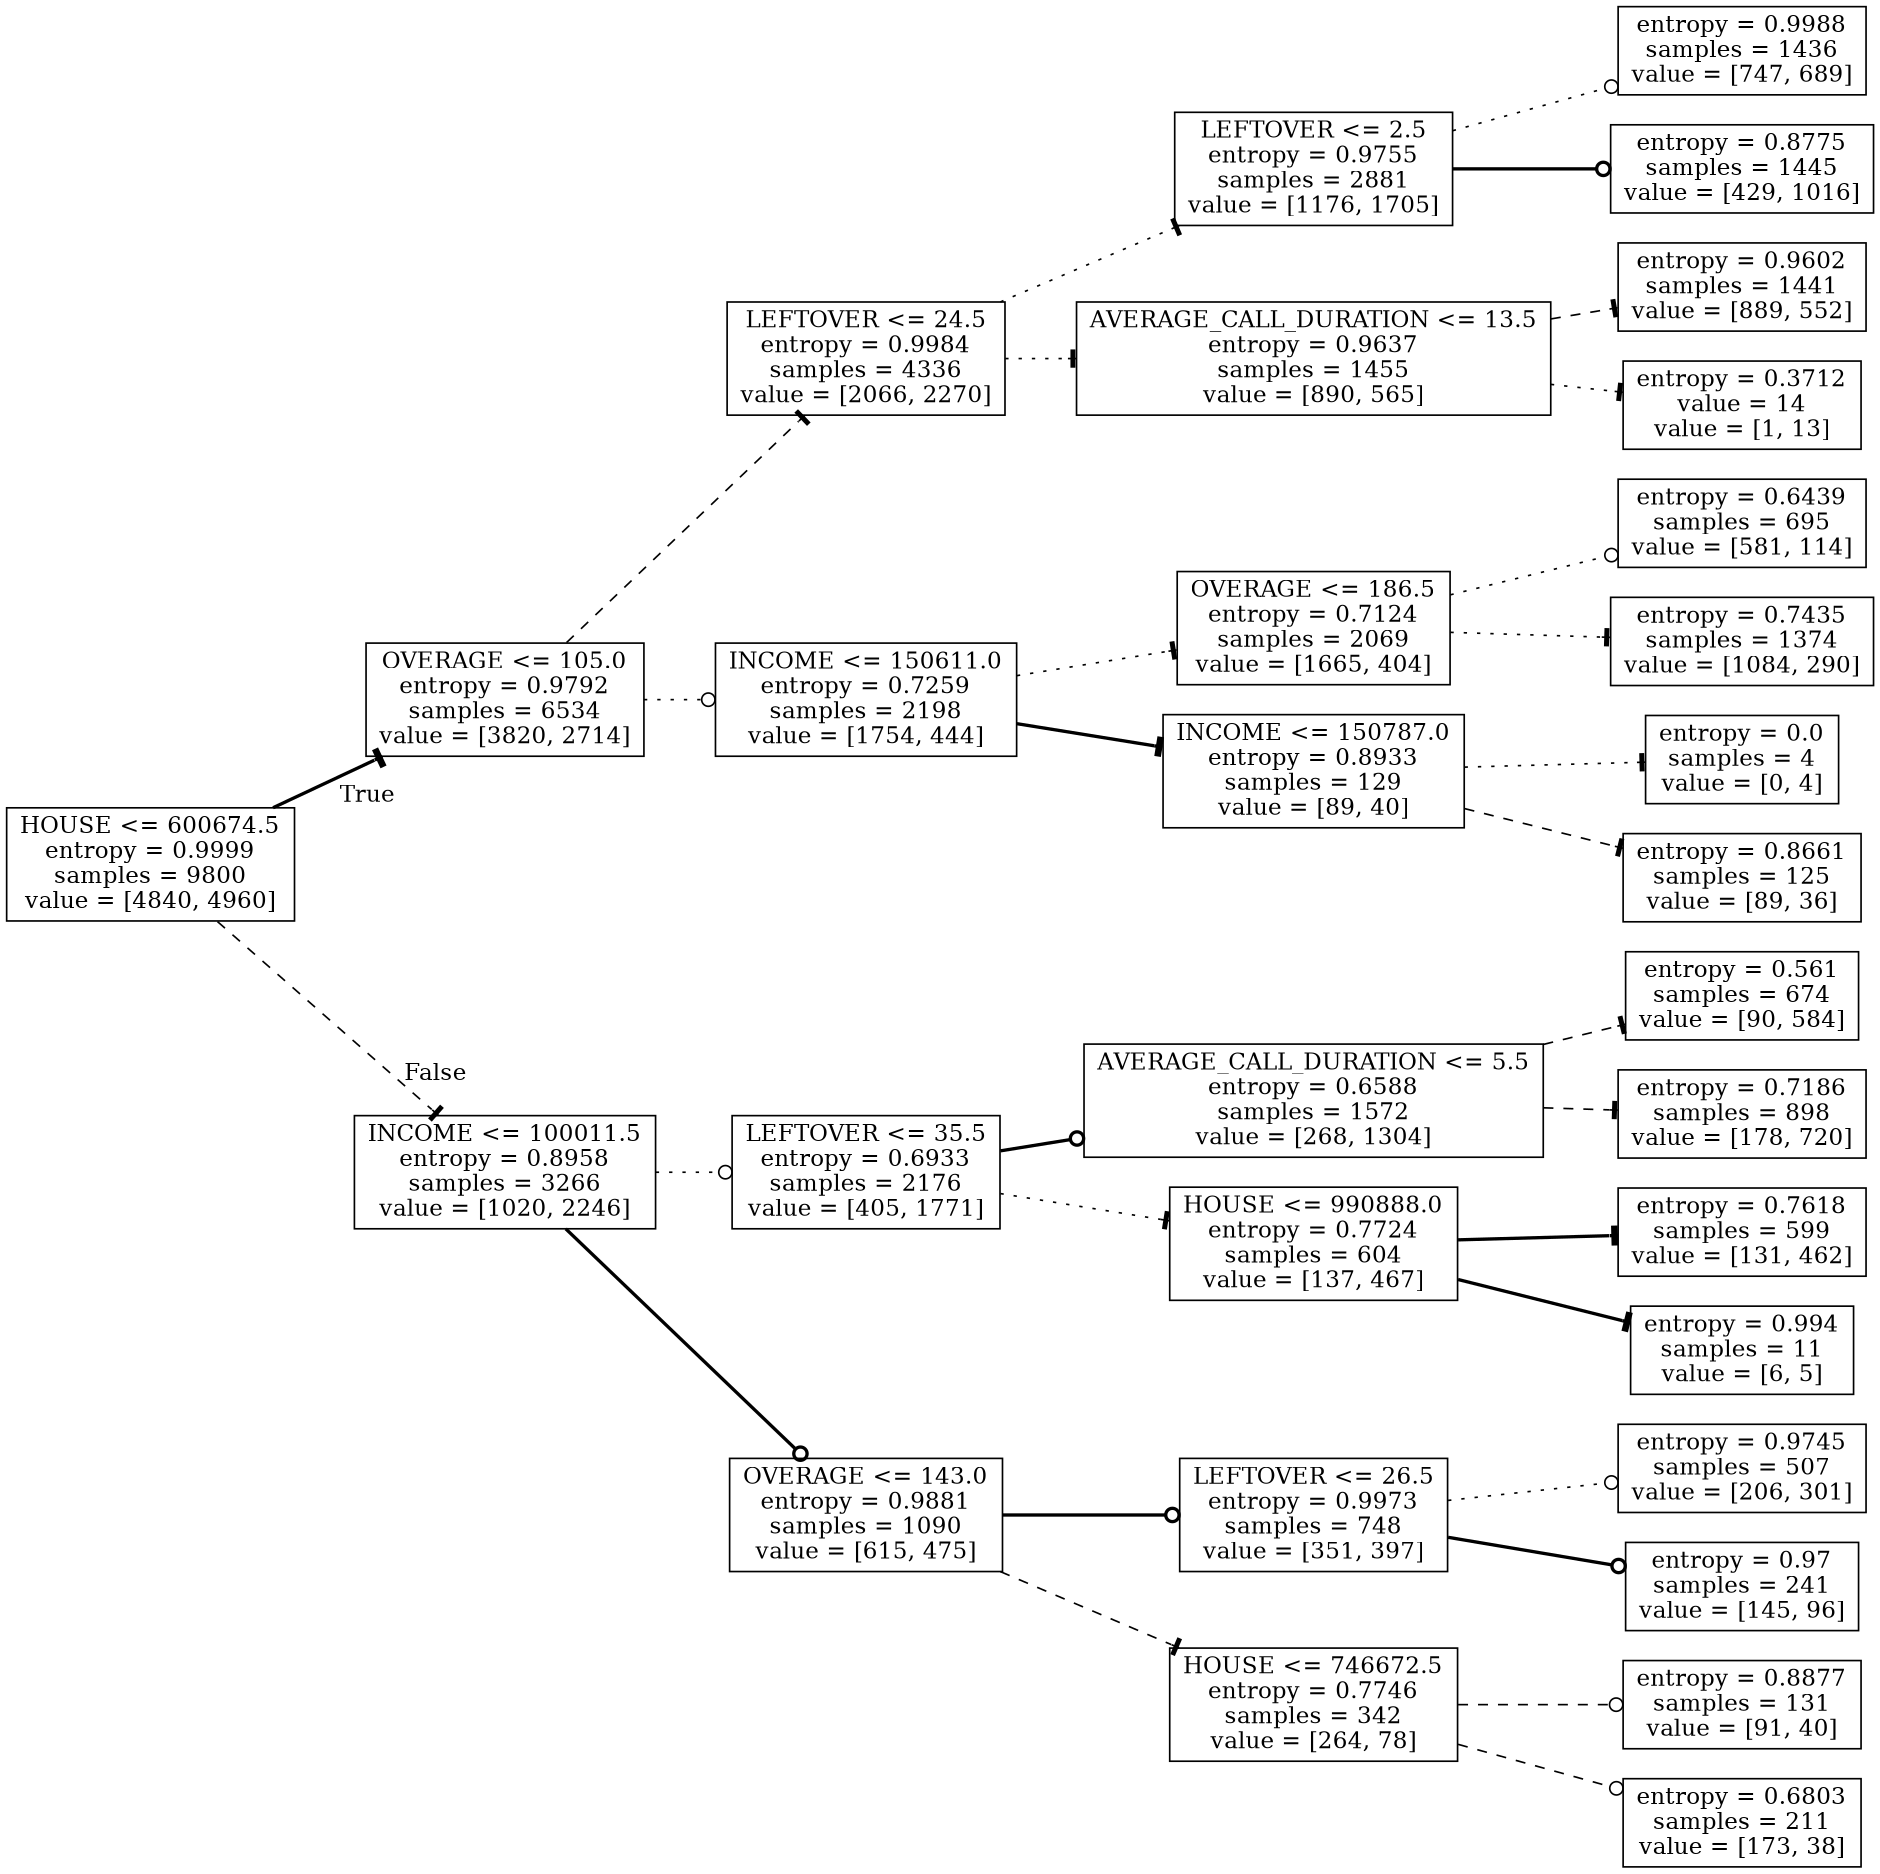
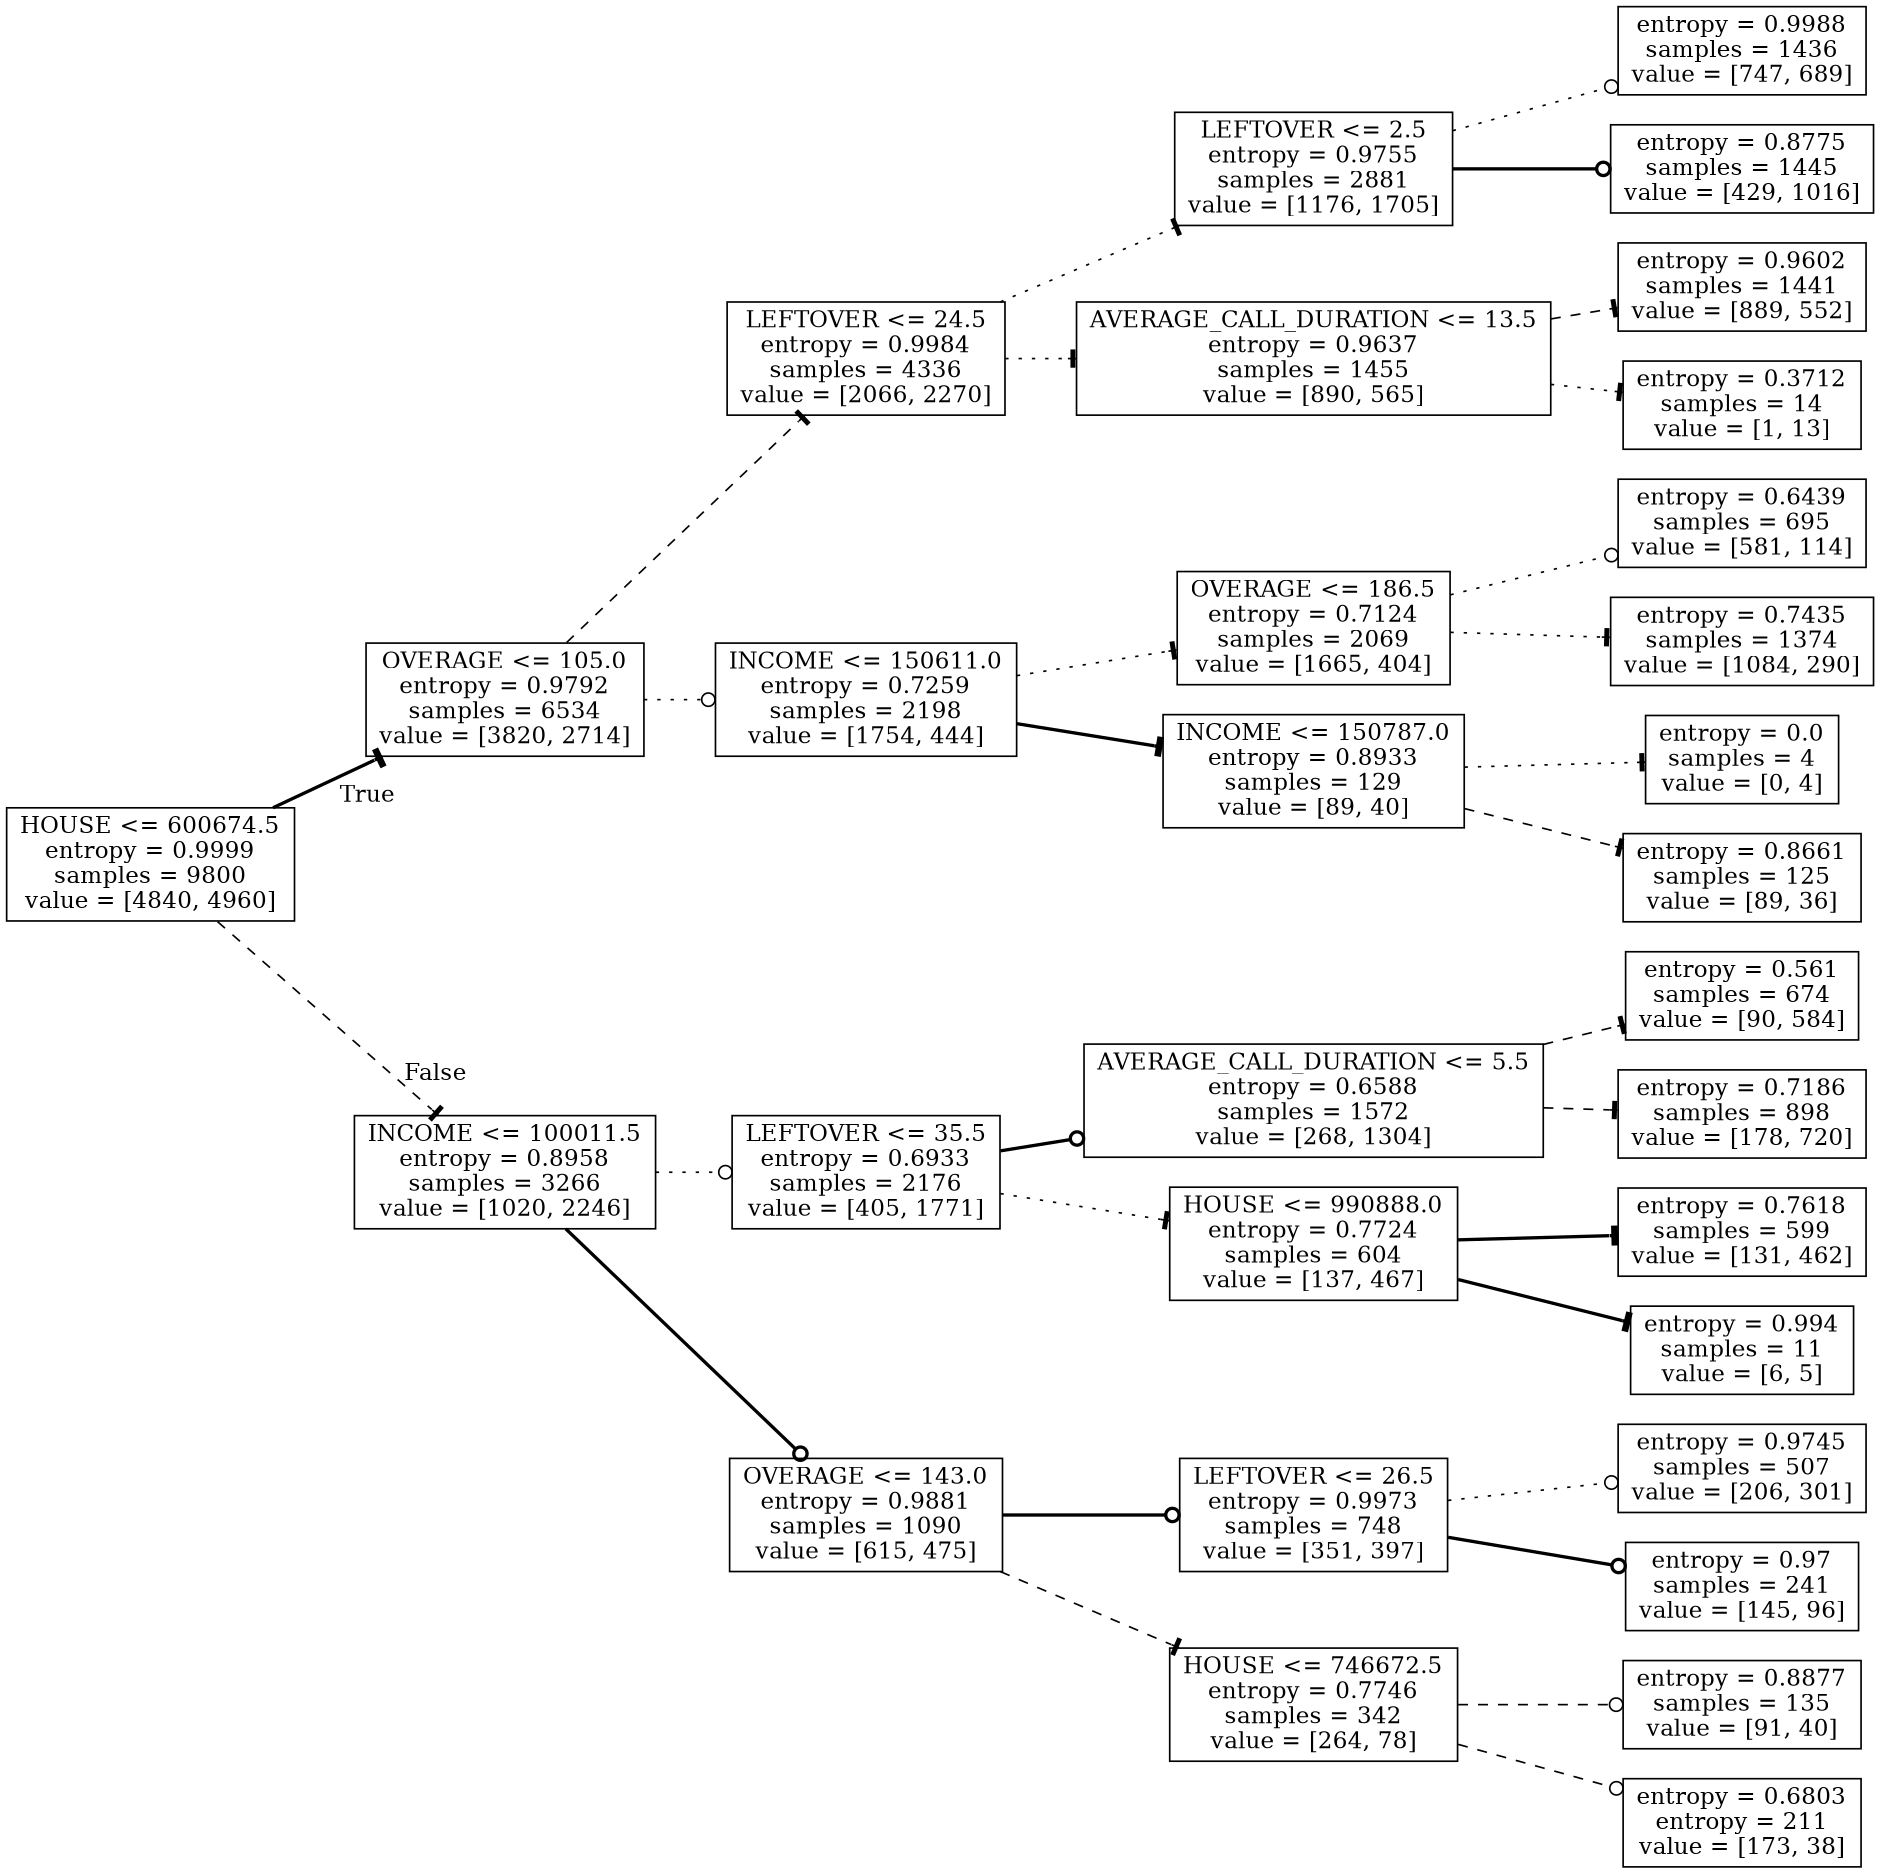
node "entropy = 0.3712 value = 14 value = [1, 13]": label "entropy = 0.3712 value = 14 value = [1, 13]" -> "entropy = 0.3712 samples = 14 value = [1, 13]"
node "entropy = 0.8877 samples = 131 value = [91, 40]": label "entropy = 0.8877 samples = 131 value = [91, 40]" -> "entropy = 0.8877 samples = 135 value = [91, 40]"
node "entropy = 0.6803 samples = 211 value = [173, 38]": label "entropy = 0.6803 samples = 211 value = [173, 38]" -> "entropy = 0.6803 entropy = 211 value = [173, 38]"
